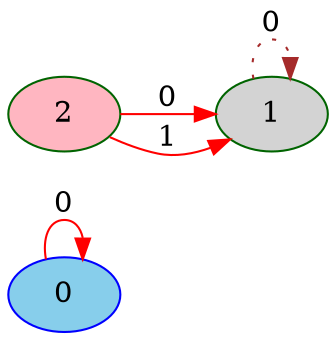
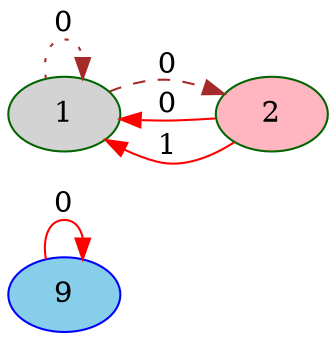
edge "1" -> "2": added, label "0"
node "0": label "0" -> "9"
